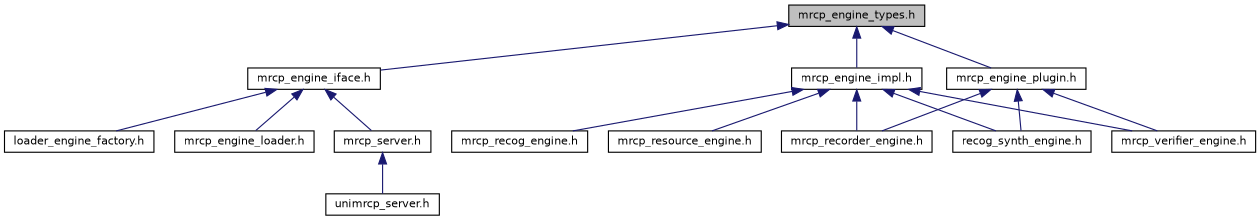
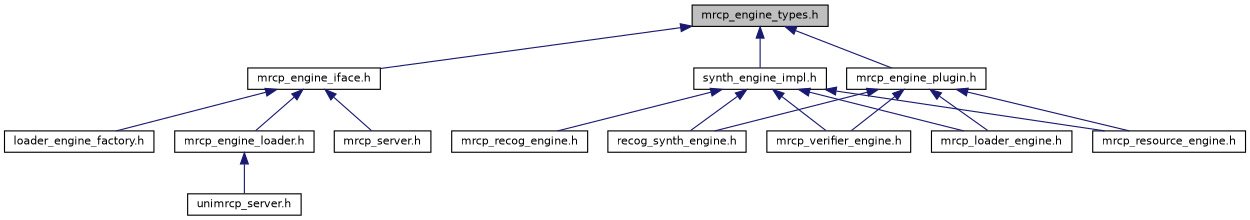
node "mrcp_engine_impl.h": label "mrcp_engine_impl.h" -> "synth_engine_impl.h"
edge "mrcp_resource_engine.h" -> "mrcp_engine_plugin.h": added
node "mrcp_recorder_engine.h": label "mrcp_recorder_engine.h" -> "mrcp_loader_engine.h"
edge "unimrcp_server.h" -> "mrcp_server.h": now "unimrcp_server.h" -> "mrcp_engine_loader.h"
